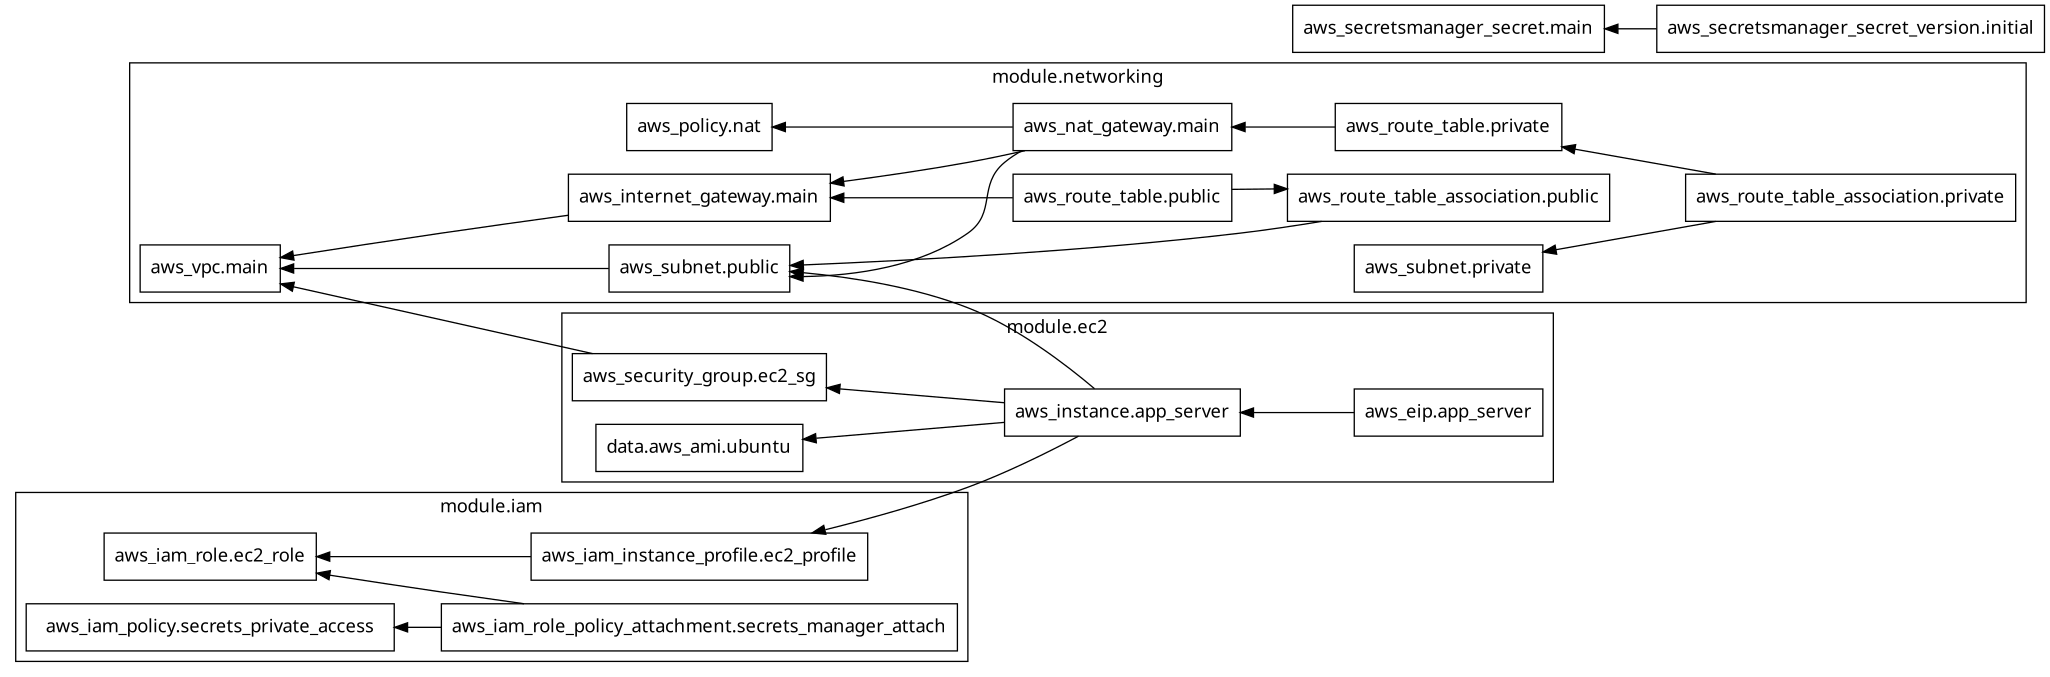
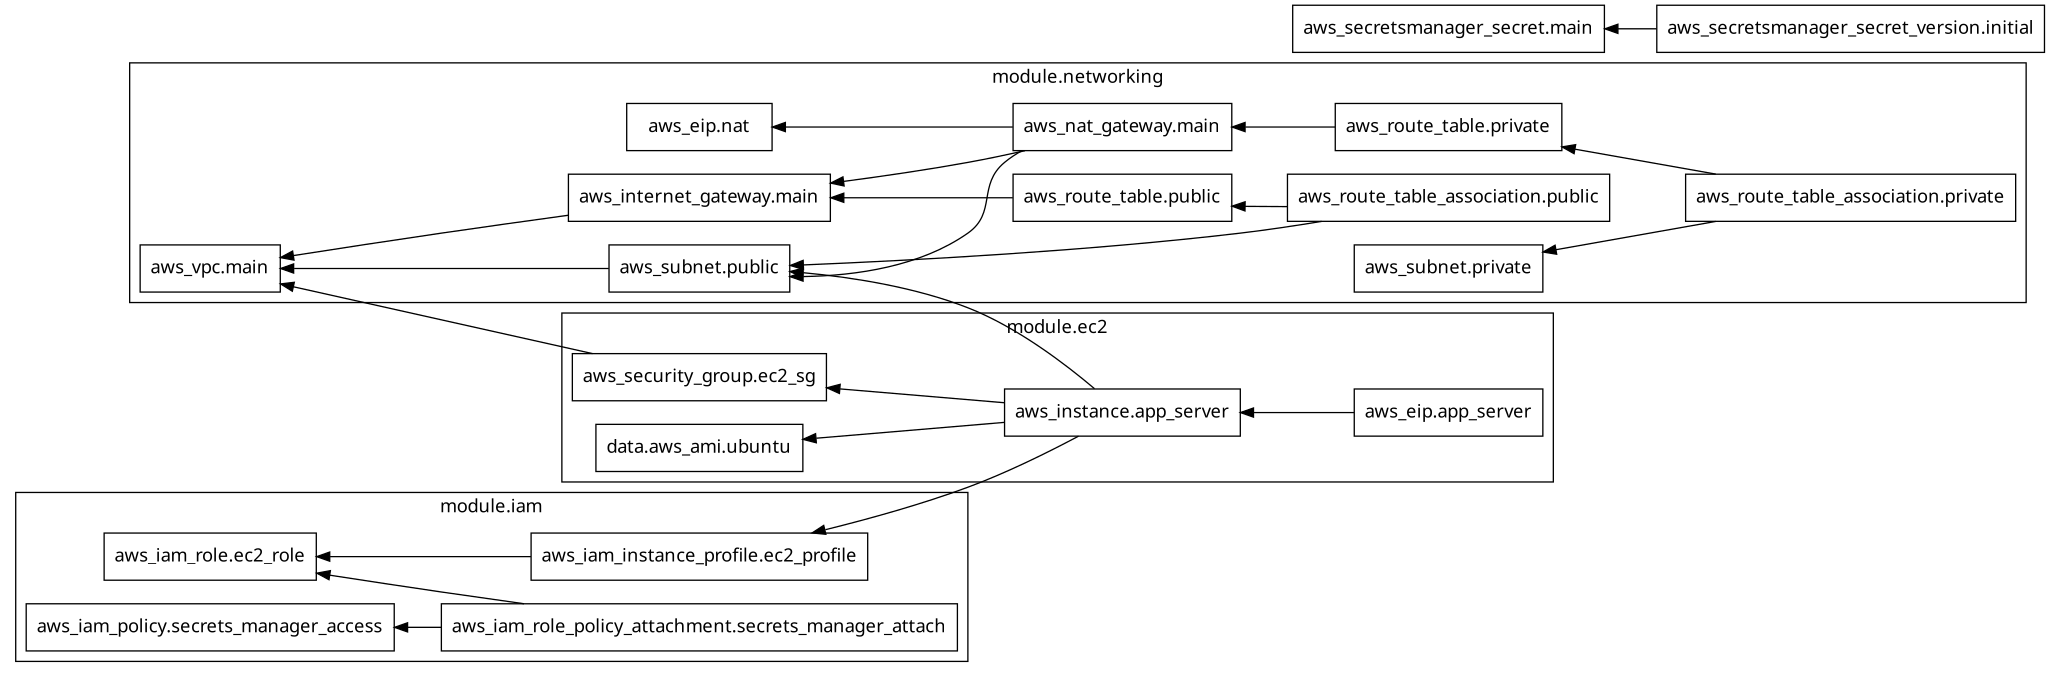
node "aws_policy.nat": label "aws_policy.nat" -> "aws_eip.nat"
edge "aws_route_table.public" -> "aws_route_table_association.public": reversed
node "aws_iam_policy.secrets_private_access": label "aws_iam_policy.secrets_private_access" -> "aws_iam_policy.secrets_manager_access"
